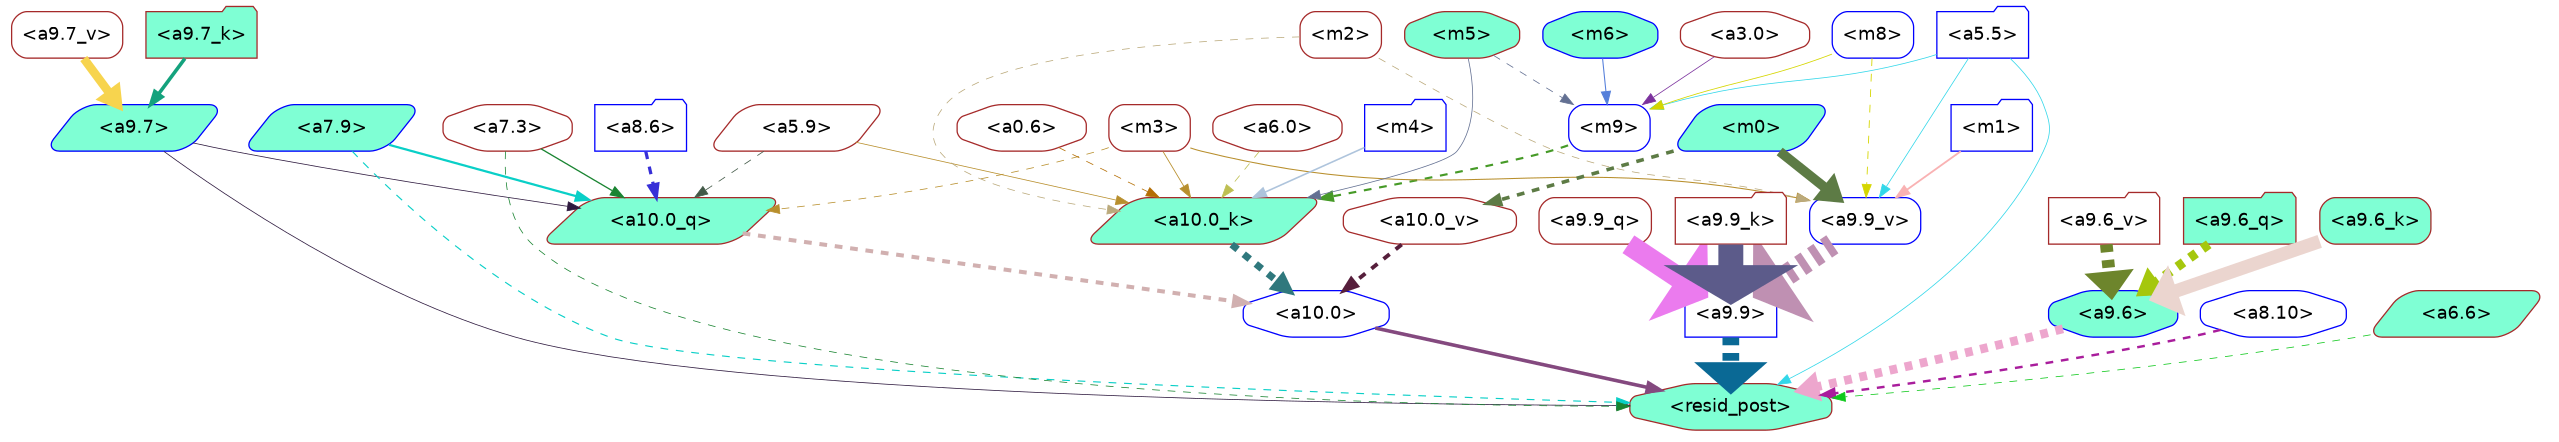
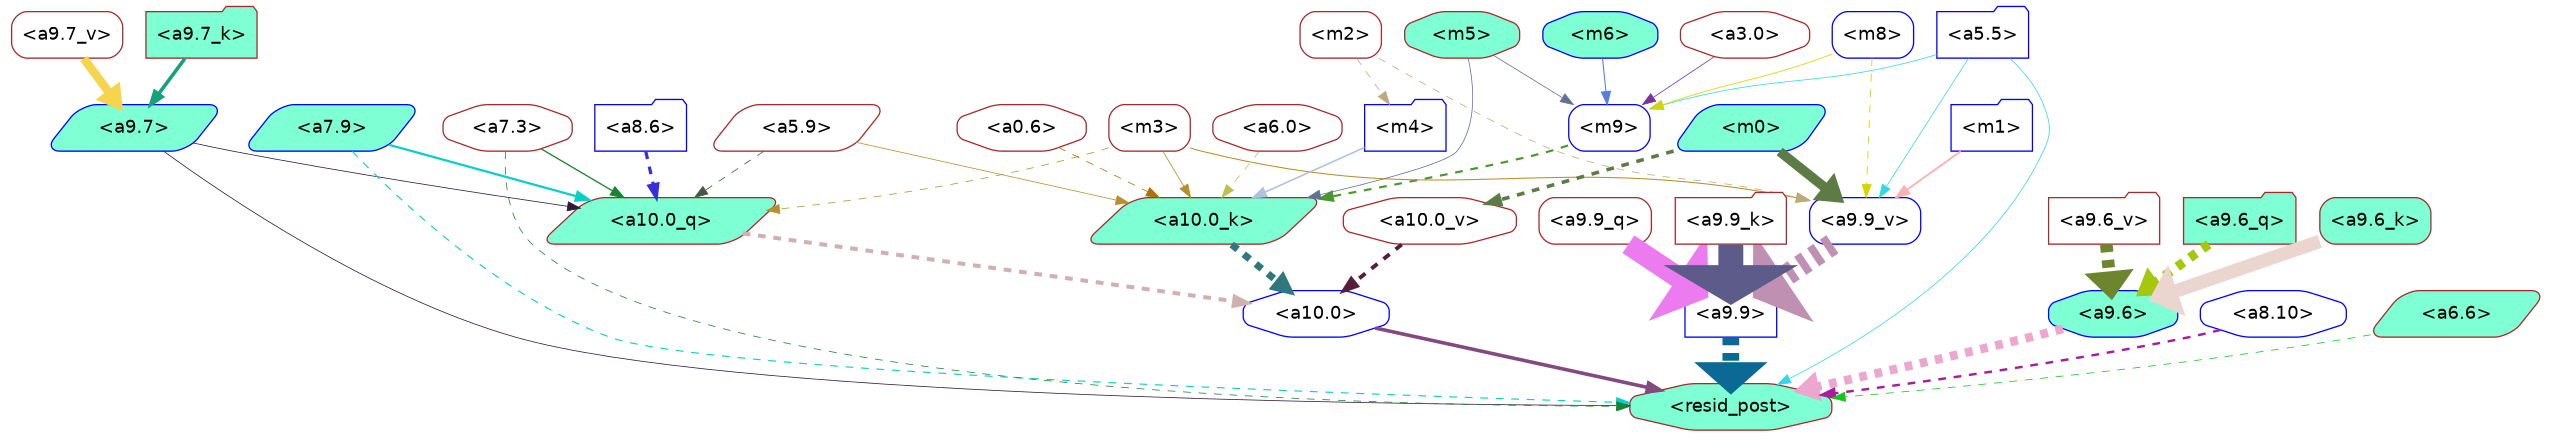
edge "<m2>" -> "<a10.0_k>": now "<m2>" -> "<m4>"
edge "<m5>" -> "<m9>": style dashed -> solid
